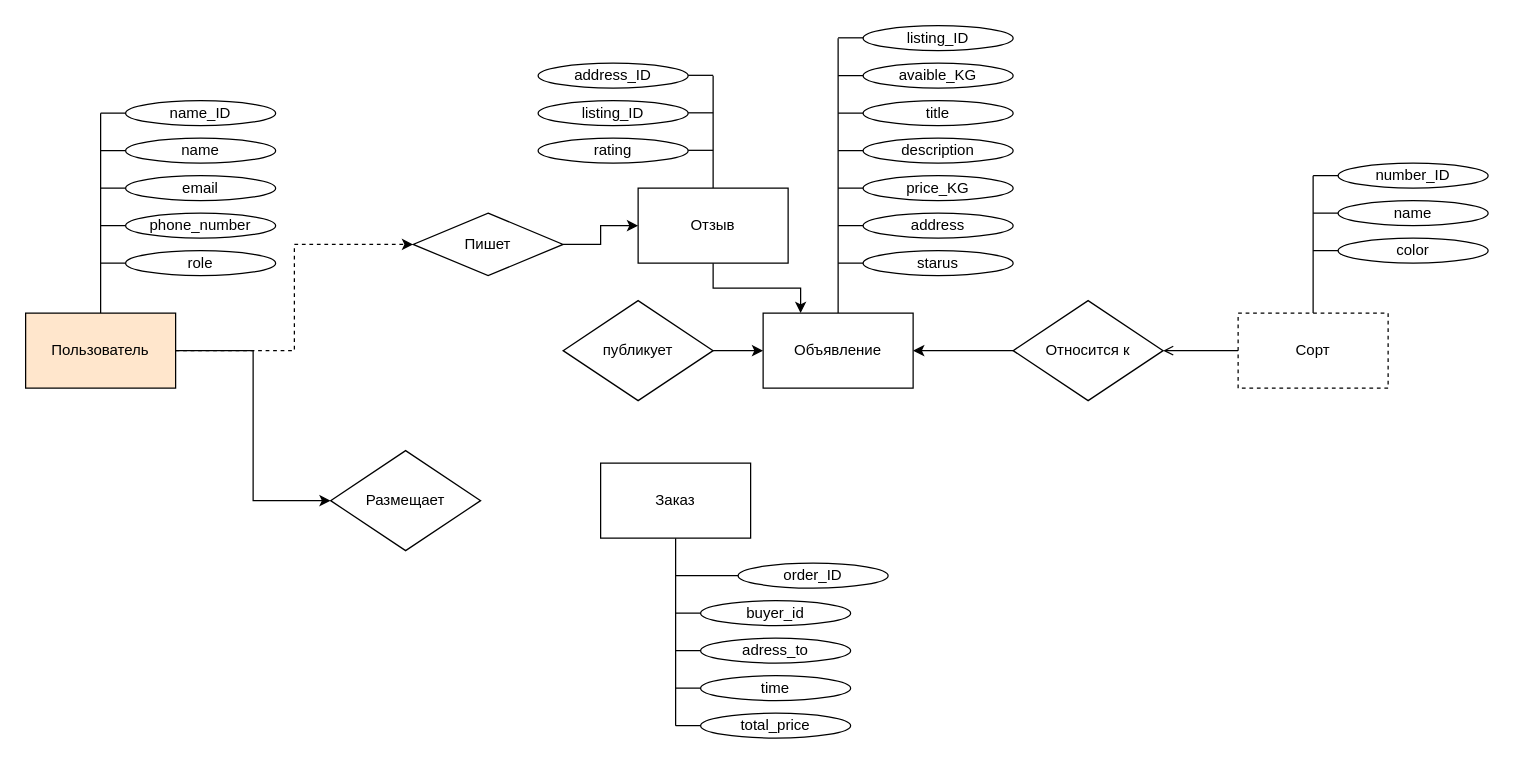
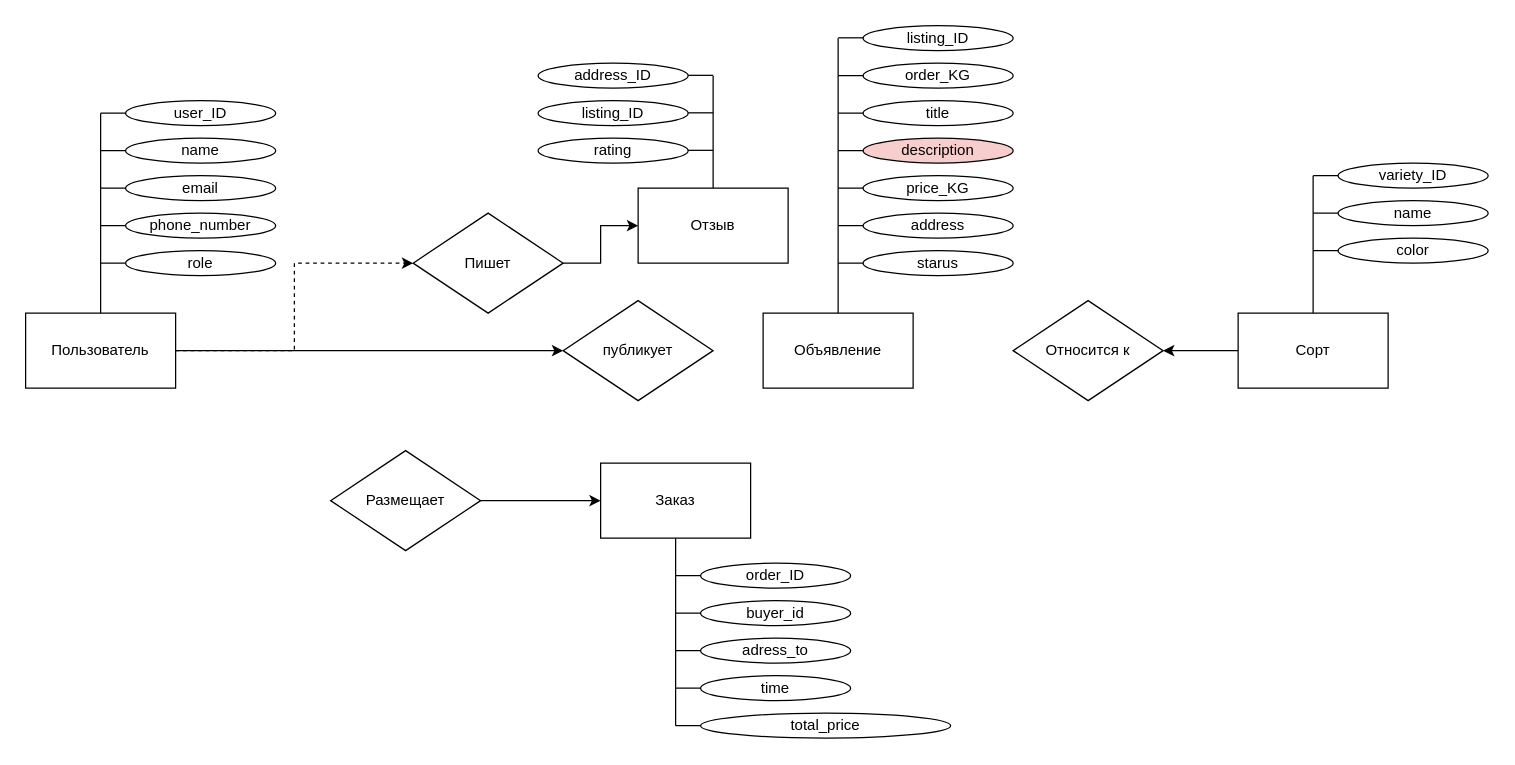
node "avaible_KG": label "avaible_KG" -> "order_KG"
node "name_ID": label "name_ID" -> "user_ID"
node "description": fillcolor #ffffff -> #f8cecc
node "number_ID": label "number_ID" -> "variety_ID"
node "Пишет": size 150x63 -> 150x100
edge "Отзыв" -> "Объявление": removed
node "Пользователь": fillcolor #ffe6cc -> #ffffff
edge "Пользователь" -> "публикует": added
edge "публикует" -> "Объявление": removed
edge "Относится к" -> "Объявление": removed
edge "Сорт" -> "Относится к": arrowhead open -> classic
node "Сорт": style dashed -> solid
edge "Пользователь" -> "Размещает": removed
edge "Размещает" -> "Заказ": added
node "order_ID": moved (813, 576) -> (776, 576)
node "total_price": size 150x25 -> 250x25
